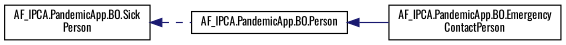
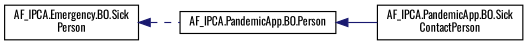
node "AF_IPCA.PandemicApp.BO.Sick Person": label "AF_IPCA.PandemicApp.BO.Sick Person" -> "AF_IPCA.Emergency.BO.Sick Person"
node "AF_IPCA.PandemicApp.BO.Emergency ContactPerson": label "AF_IPCA.PandemicApp.BO.Emergency ContactPerson" -> "AF_IPCA.PandemicApp.BO.Sick ContactPerson"
